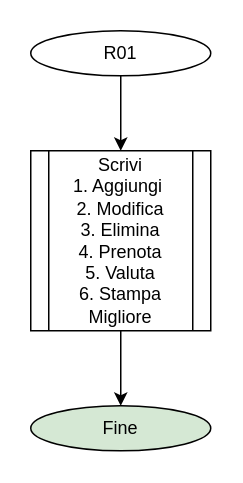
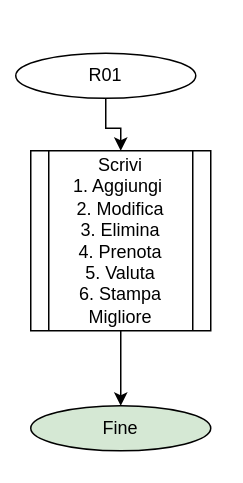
node "R01": moved (121, 53) -> (106, 76)
